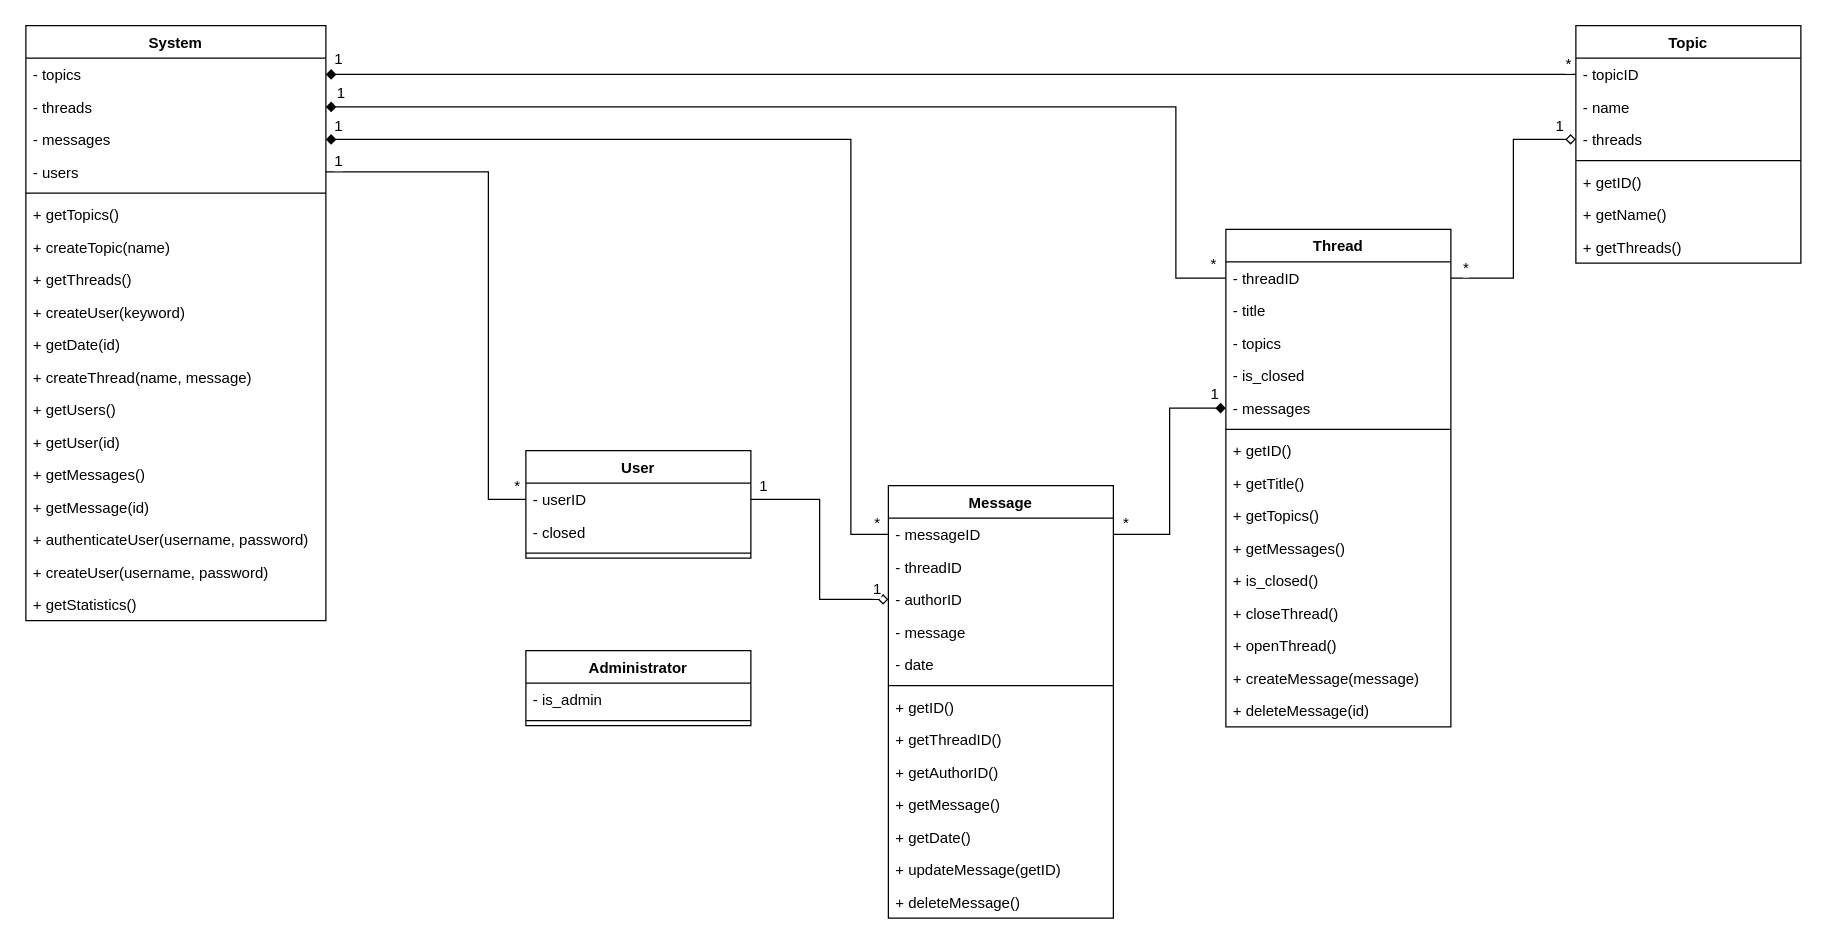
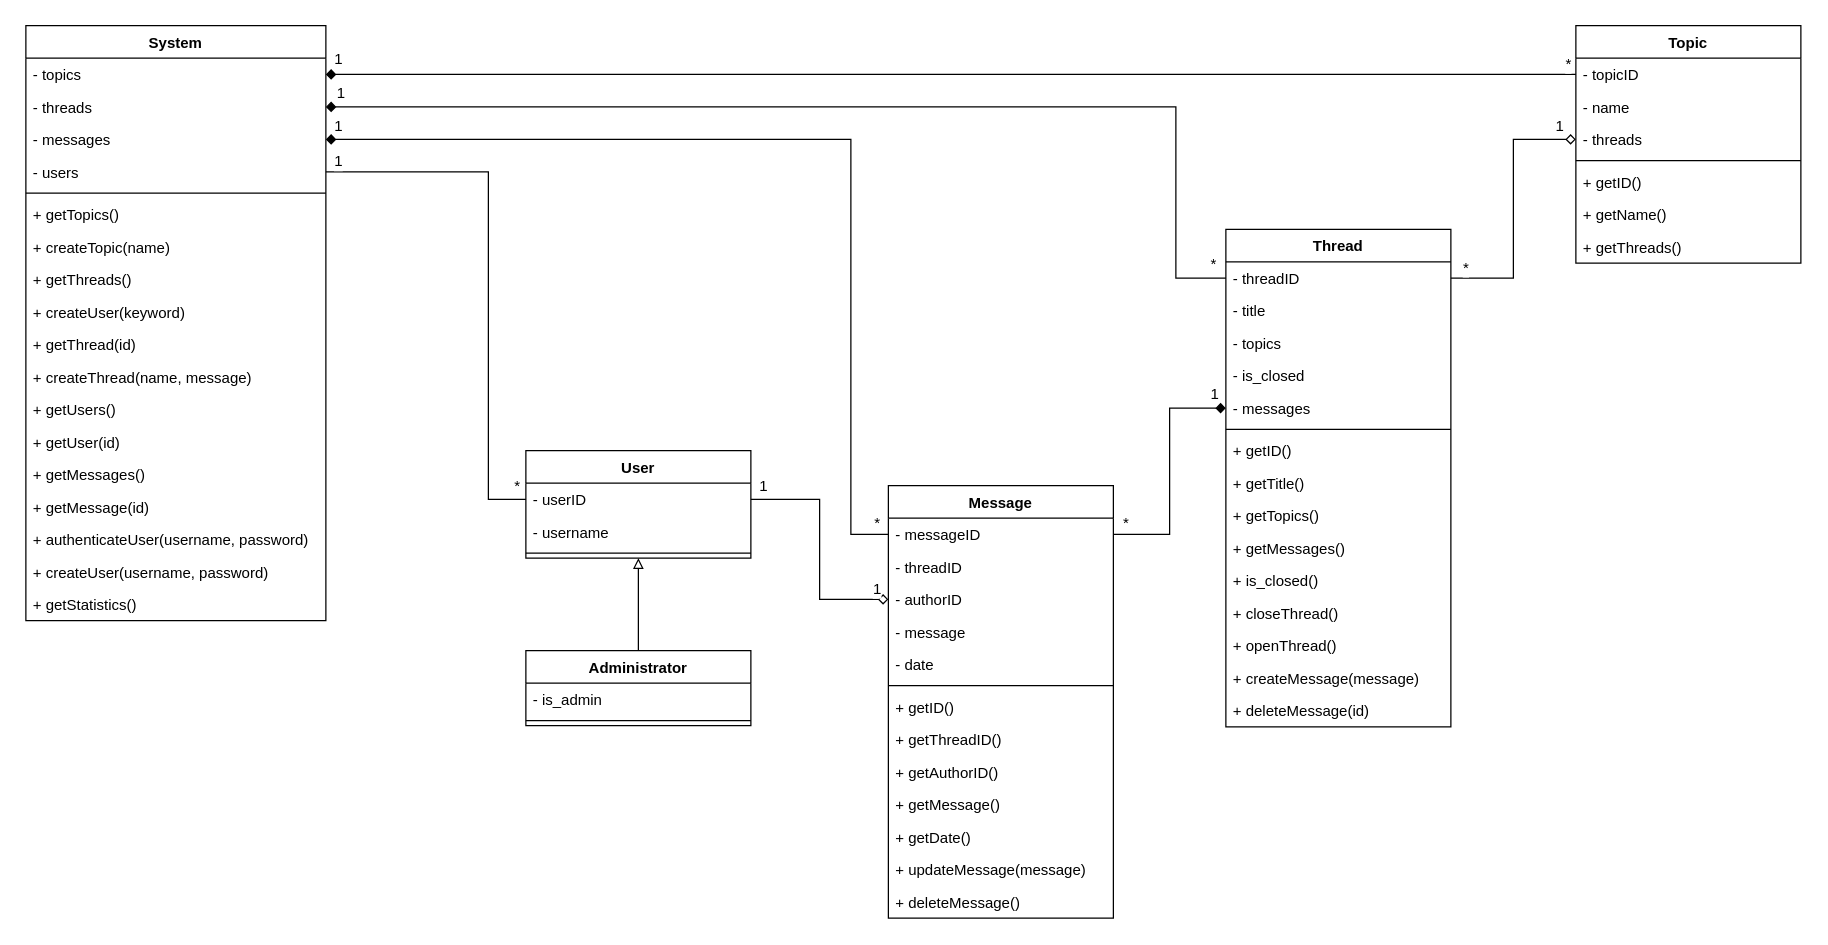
node "+ getDate(id)": label "+ getDate(id)" -> "+ getThread(id)"
node "- closed": label "- closed" -> "- username"
edge "Administrator" -> "User": added
node "+ updateMessage(getID)": label "+ updateMessage(getID)" -> "+ updateMessage(message)"
